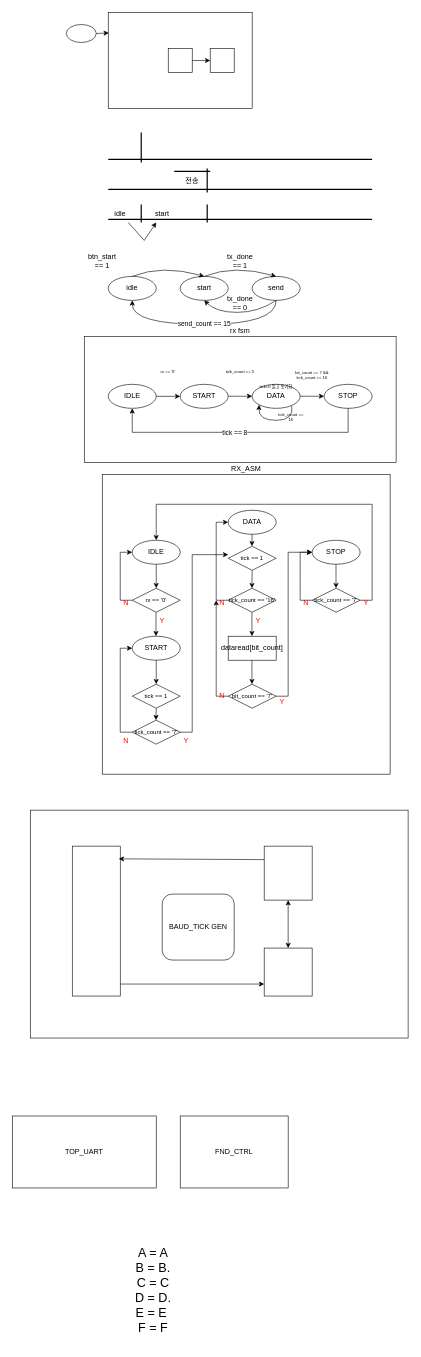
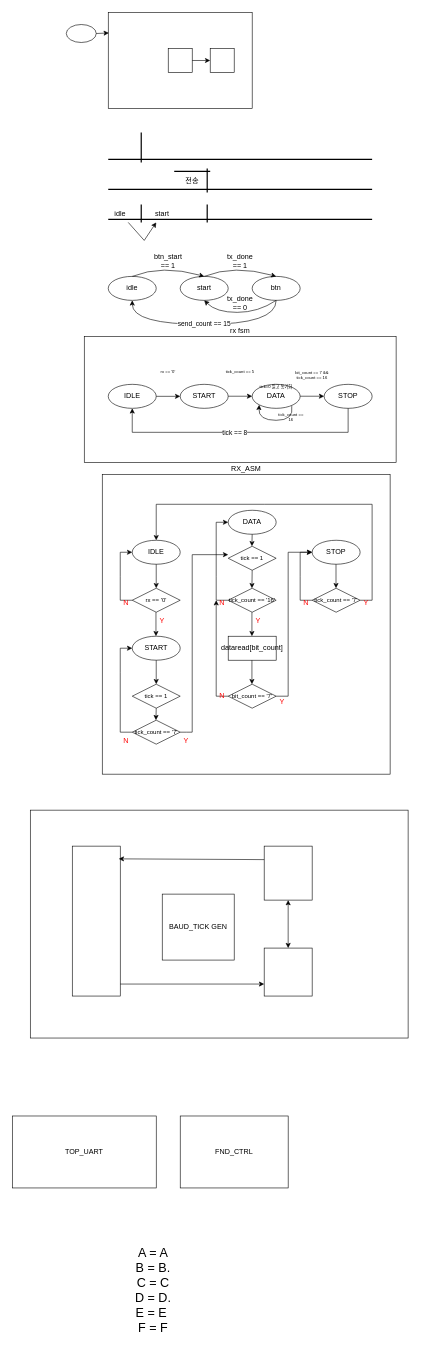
node "btn_start == 1": moved (102, 261) -> (168, 261)
node "send": label "send" -> "btn"
node "BAUD_TICK GEN": shape rounded rectangle -> rectangle
